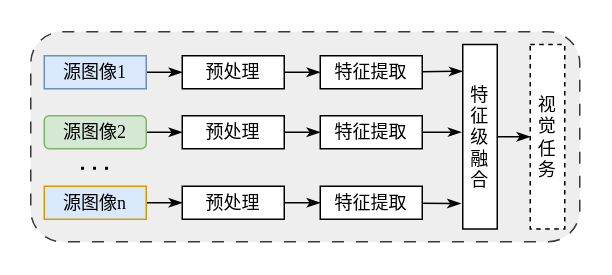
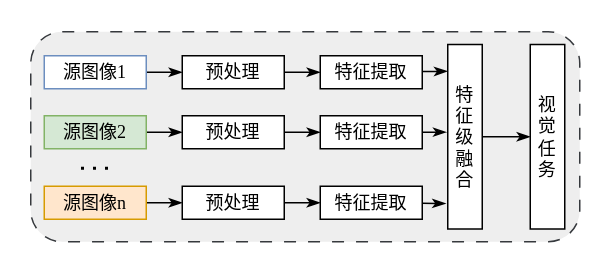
node "源图像1": fillcolor #dae8fc -> #ffffff
node "源图像2": shape rounded rectangle -> rectangle
node "特征级融合": moved (480, 137) -> (465, 137)
node "视觉任务": style dashed -> solid
node "源图像n": fillcolor #dae8fc -> #ffe6cc
